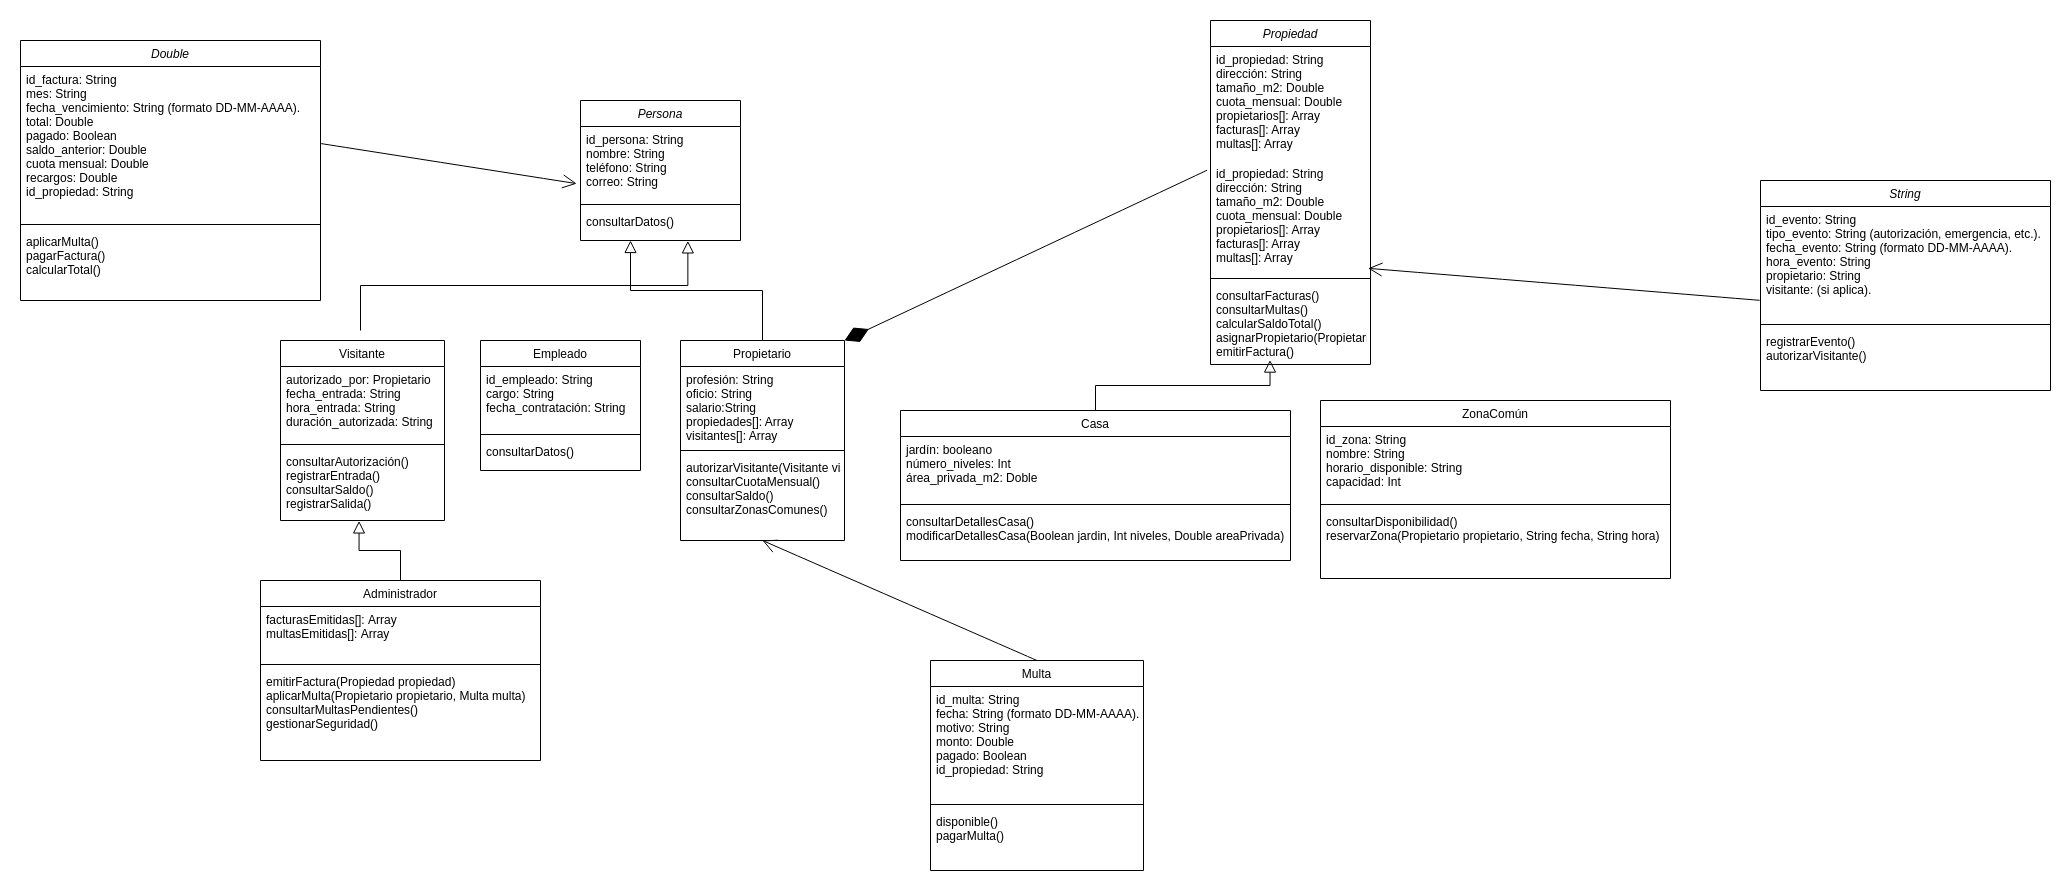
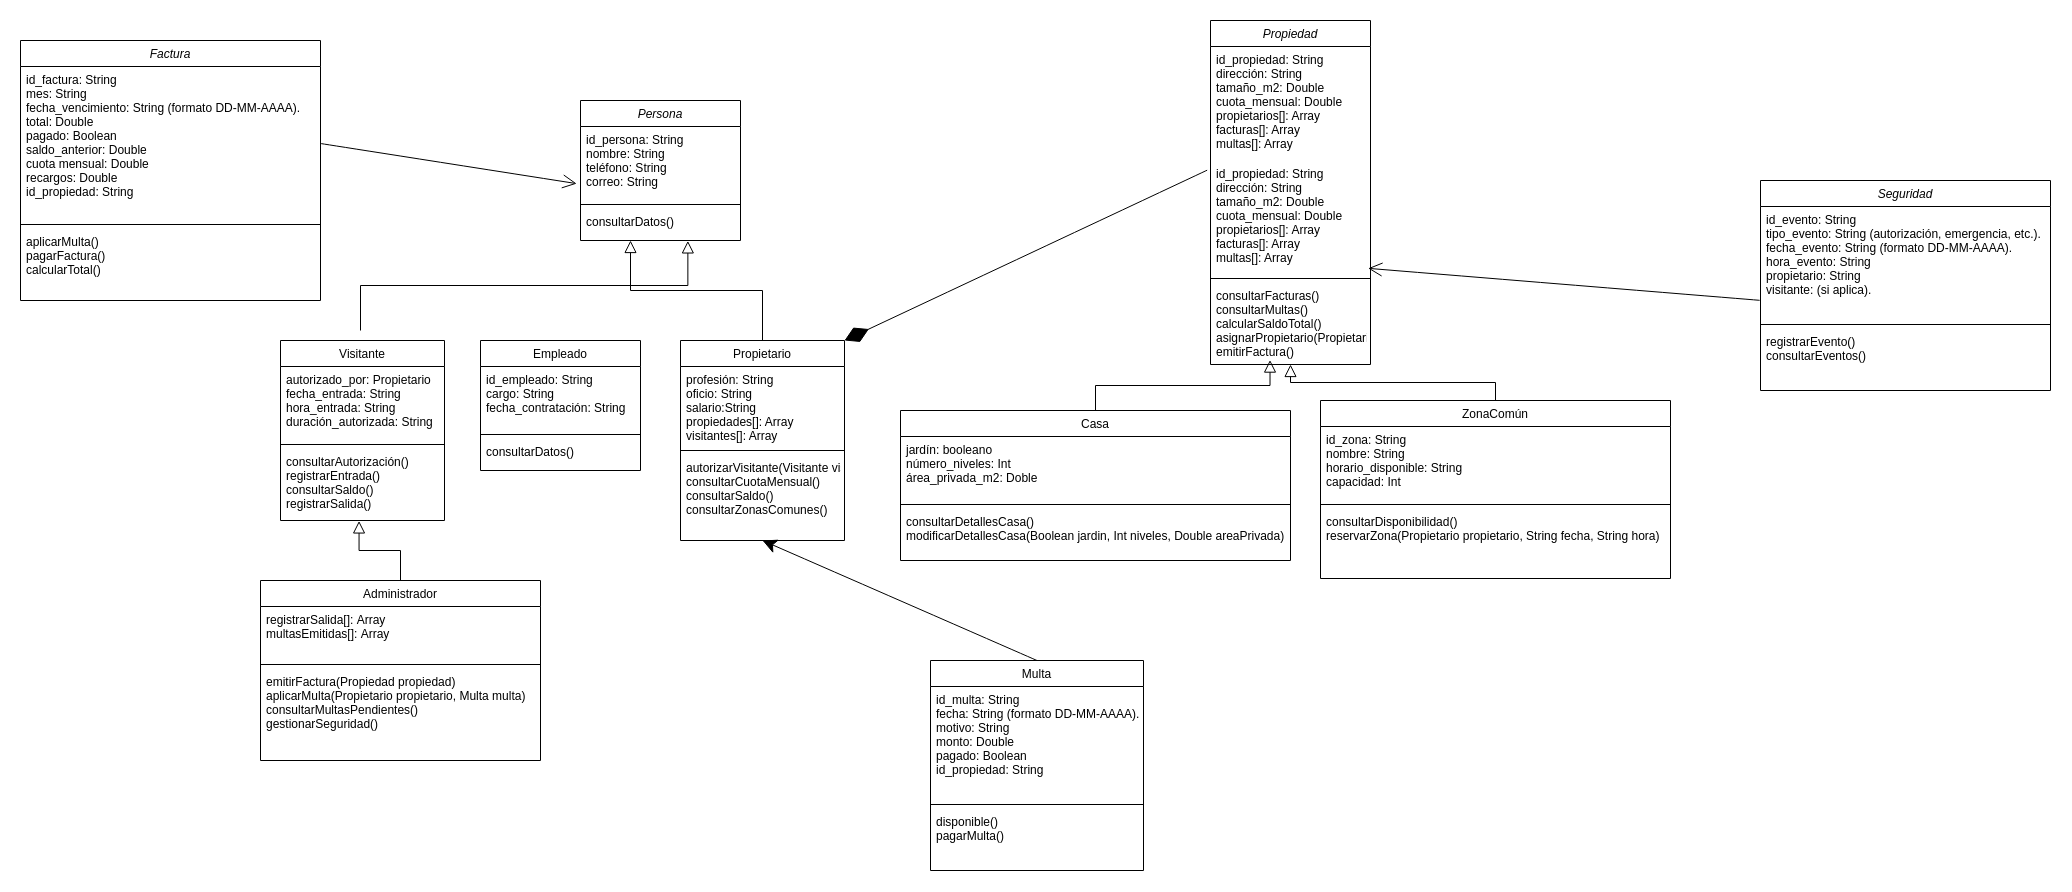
node "Double": label "Double" -> "Factura"
node "String": label "String" -> "Seguridad"
node "registrarEvento() autorizarVisitante()": label "registrarEvento() autorizarVisitante()" -> "registrarEvento() consultarEventos()"
edge "ZonaComún" -> "Propiedad": added
edge "Multa" -> "Propietario": arrowhead open -> classic
node "facturasEmitidas[]: Array multasEmitidas[]: Array": label "facturasEmitidas[]: Array multasEmitidas[]: Array" -> "registrarSalida[]: Array multasEmitidas[]: Array"
